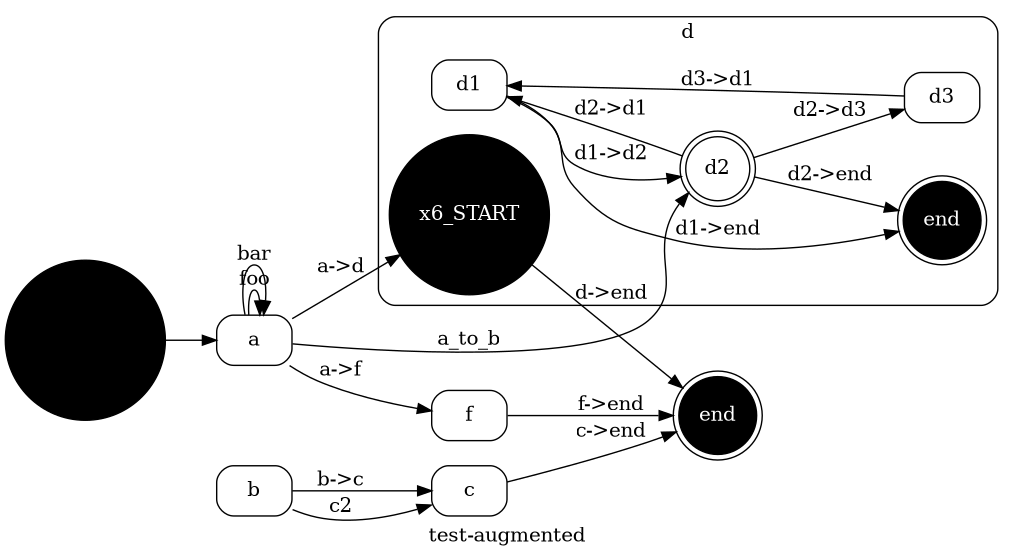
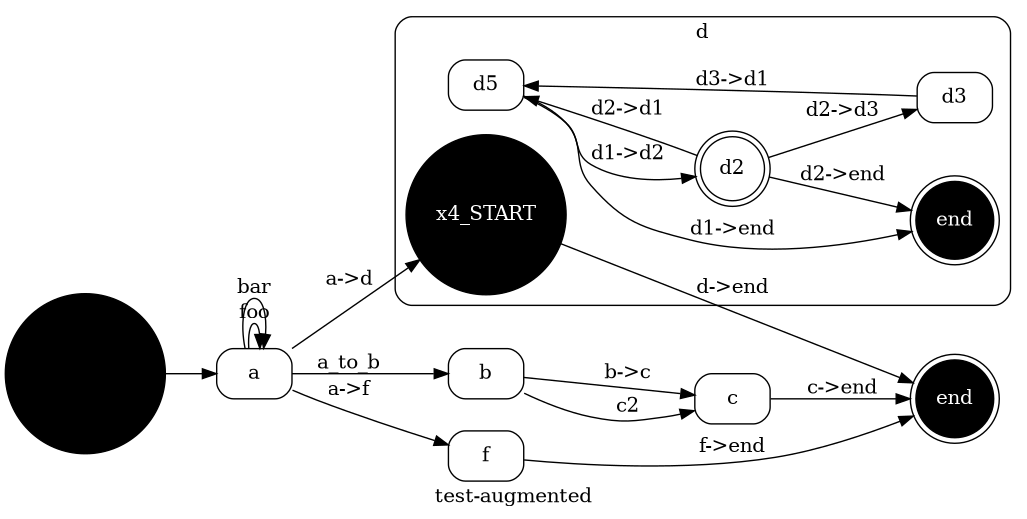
node "d1": label "d1" -> "d5"
node "x6_START": label "x6_START" -> "x4_START"
edge "a" -> "d2": now "a" -> "b"
